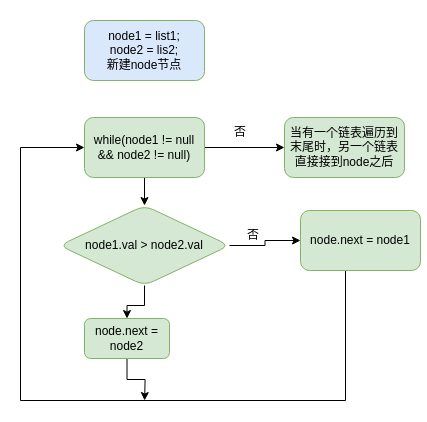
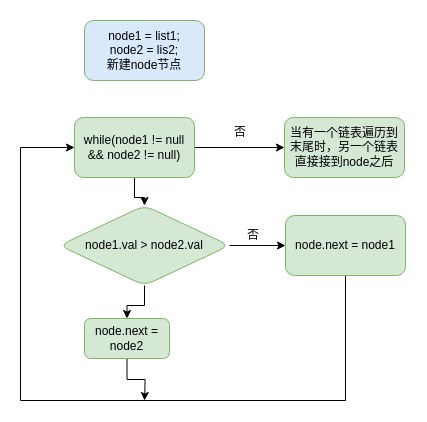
node "while(node1 != null && node2 != null)": moved (145, 148) -> (135, 148)
node "node.next = node1": moved (361, 241) -> (346, 246)
